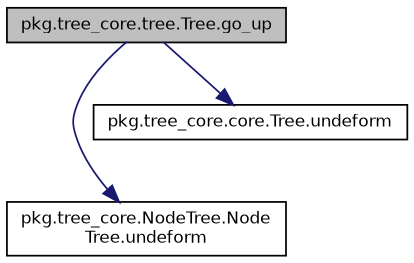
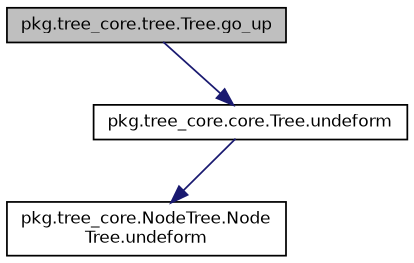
edge "pkg.tree_core.tree.Tree.go_up" -> "pkg.tree_core.NodeTree.Node Tree.undeform": now "pkg.tree_core.core.Tree.undeform" -> "pkg.tree_core.NodeTree.Node Tree.undeform"
